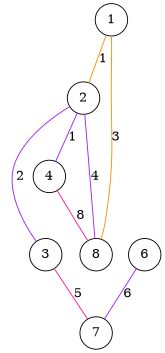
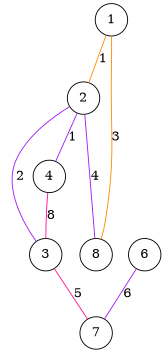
edge "4" -- "8": now "4" -- "3"
